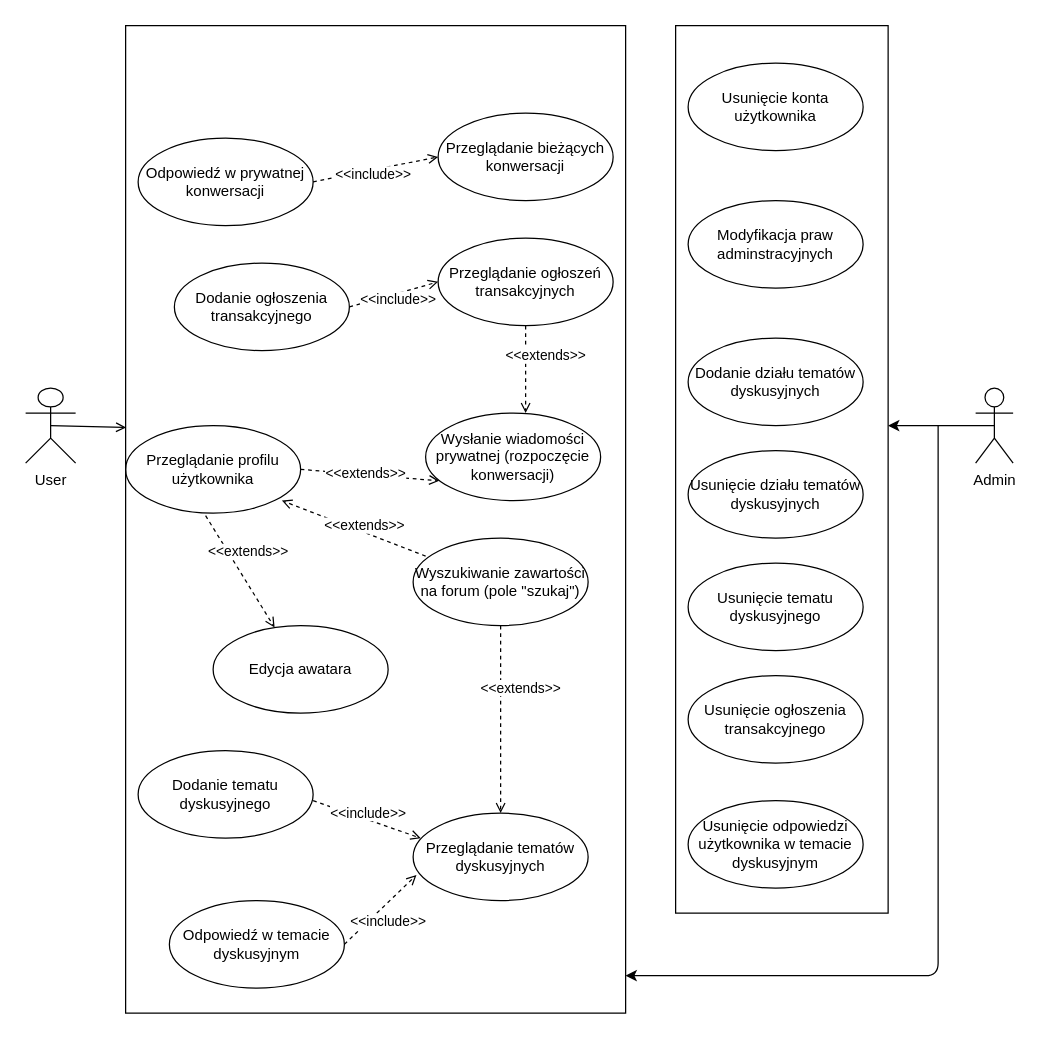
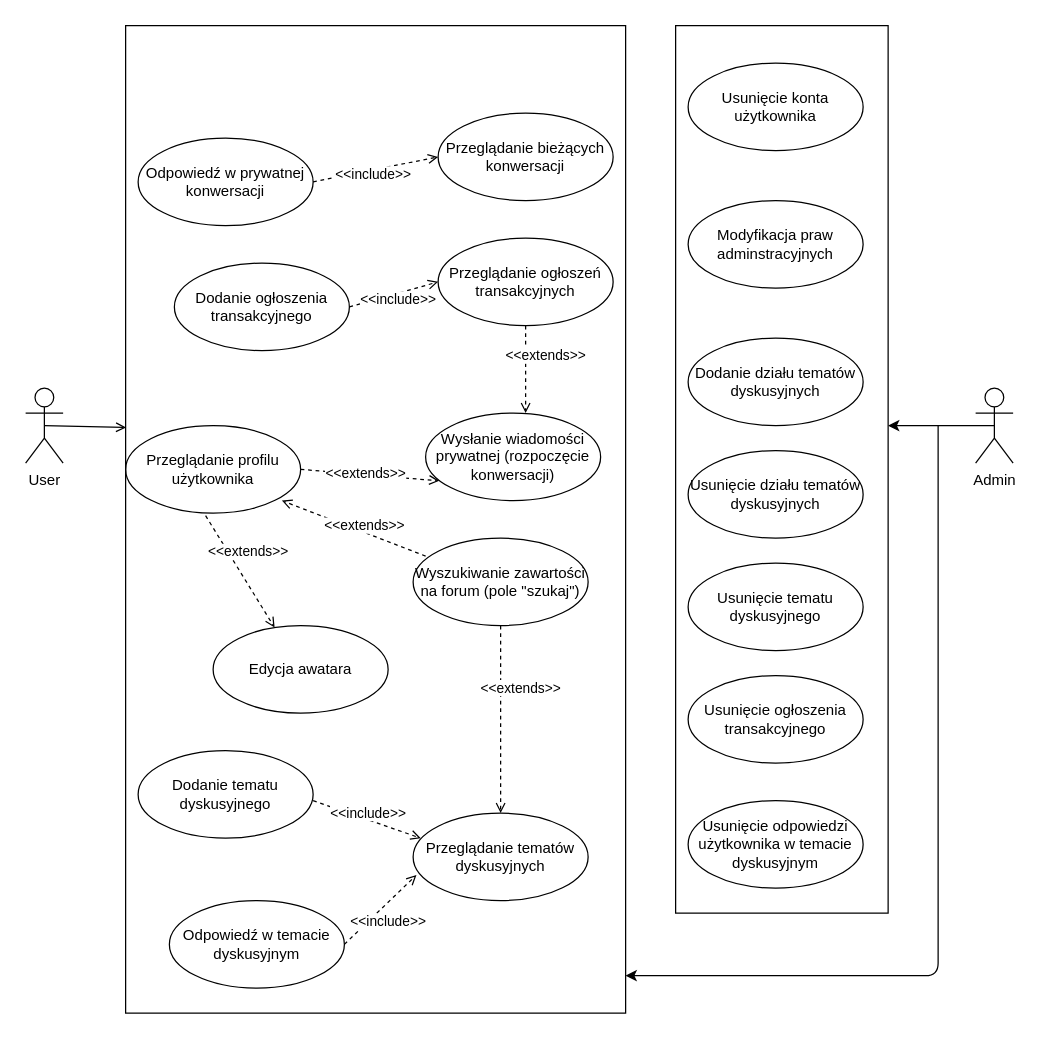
node "User": size 50x75 -> 38x75
